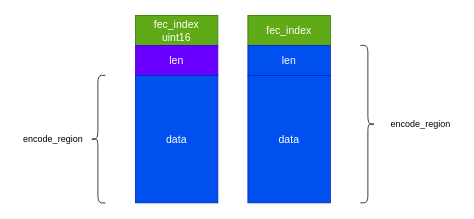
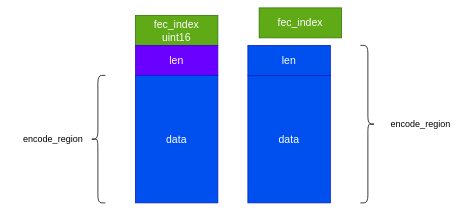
node "fec_index": moved (289, 30) -> (300, 23)
